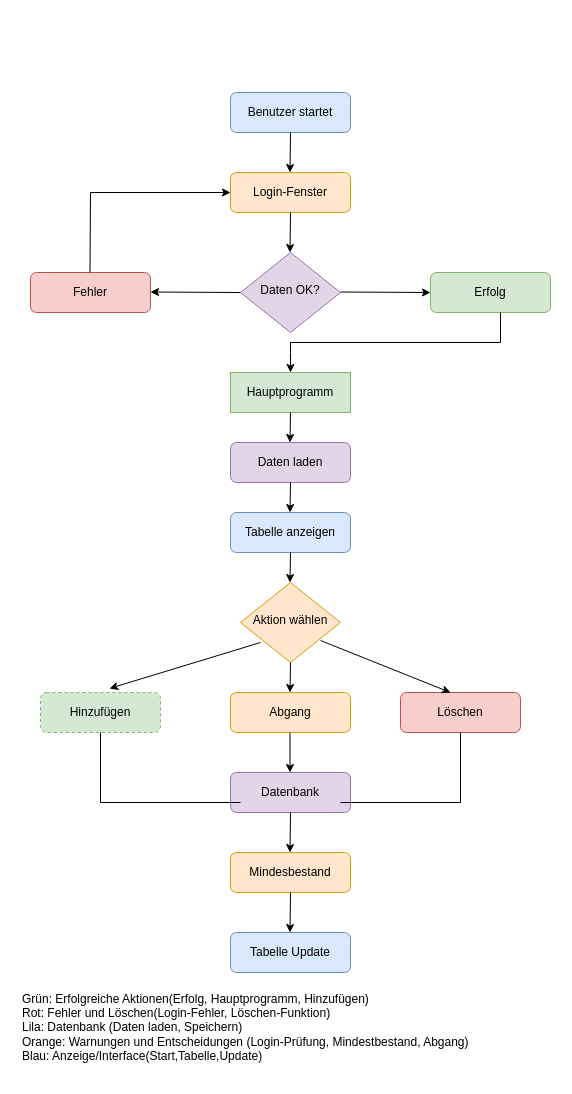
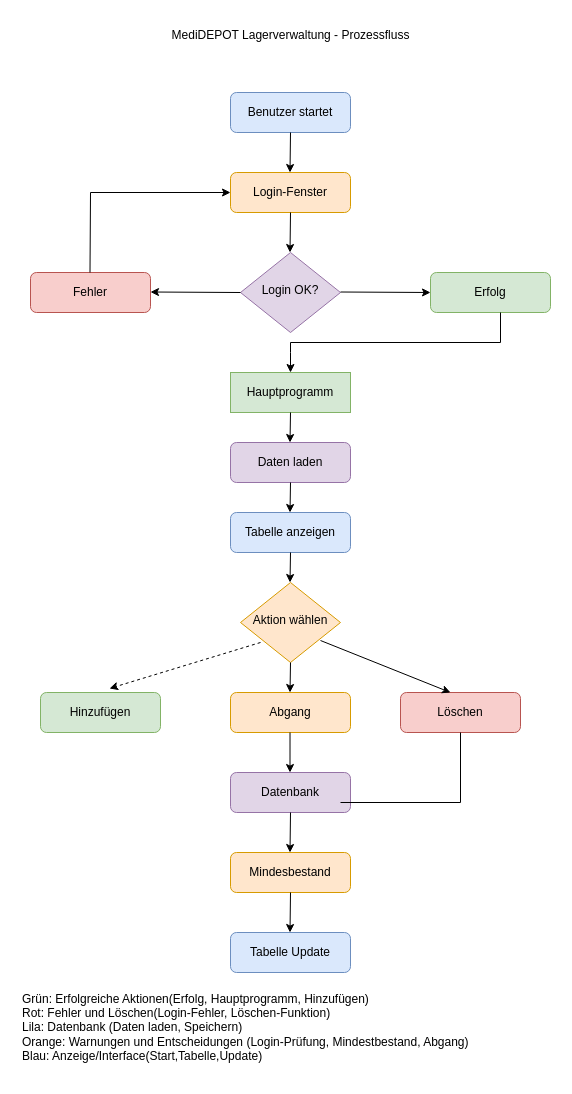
node "MediDEPOT Lagerverwaltung - Prozessfluss": added
node "Daten OK?": label "Daten OK?" -> "Login OK?"
edge "Aktion wählen" -> "Hinzufügen": style solid -> dashed
node "Hinzufügen": style dashed -> solid
edge "Hinzufügen" -- "Datenbank": removed
